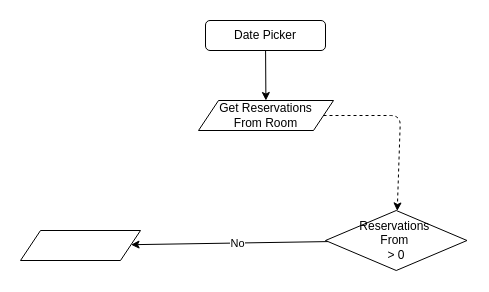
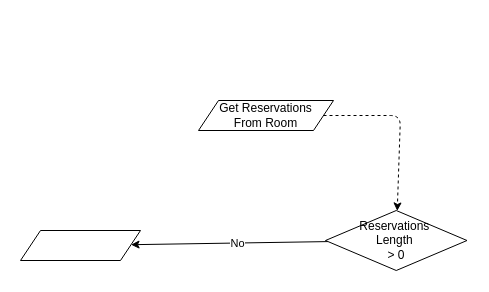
node "Date Picker": removed
edge "Date Picker" -> "Get Reservations From Room": removed
node "Reservations From > 0": label "Reservations From > 0" -> "Reservations Length > 0"
